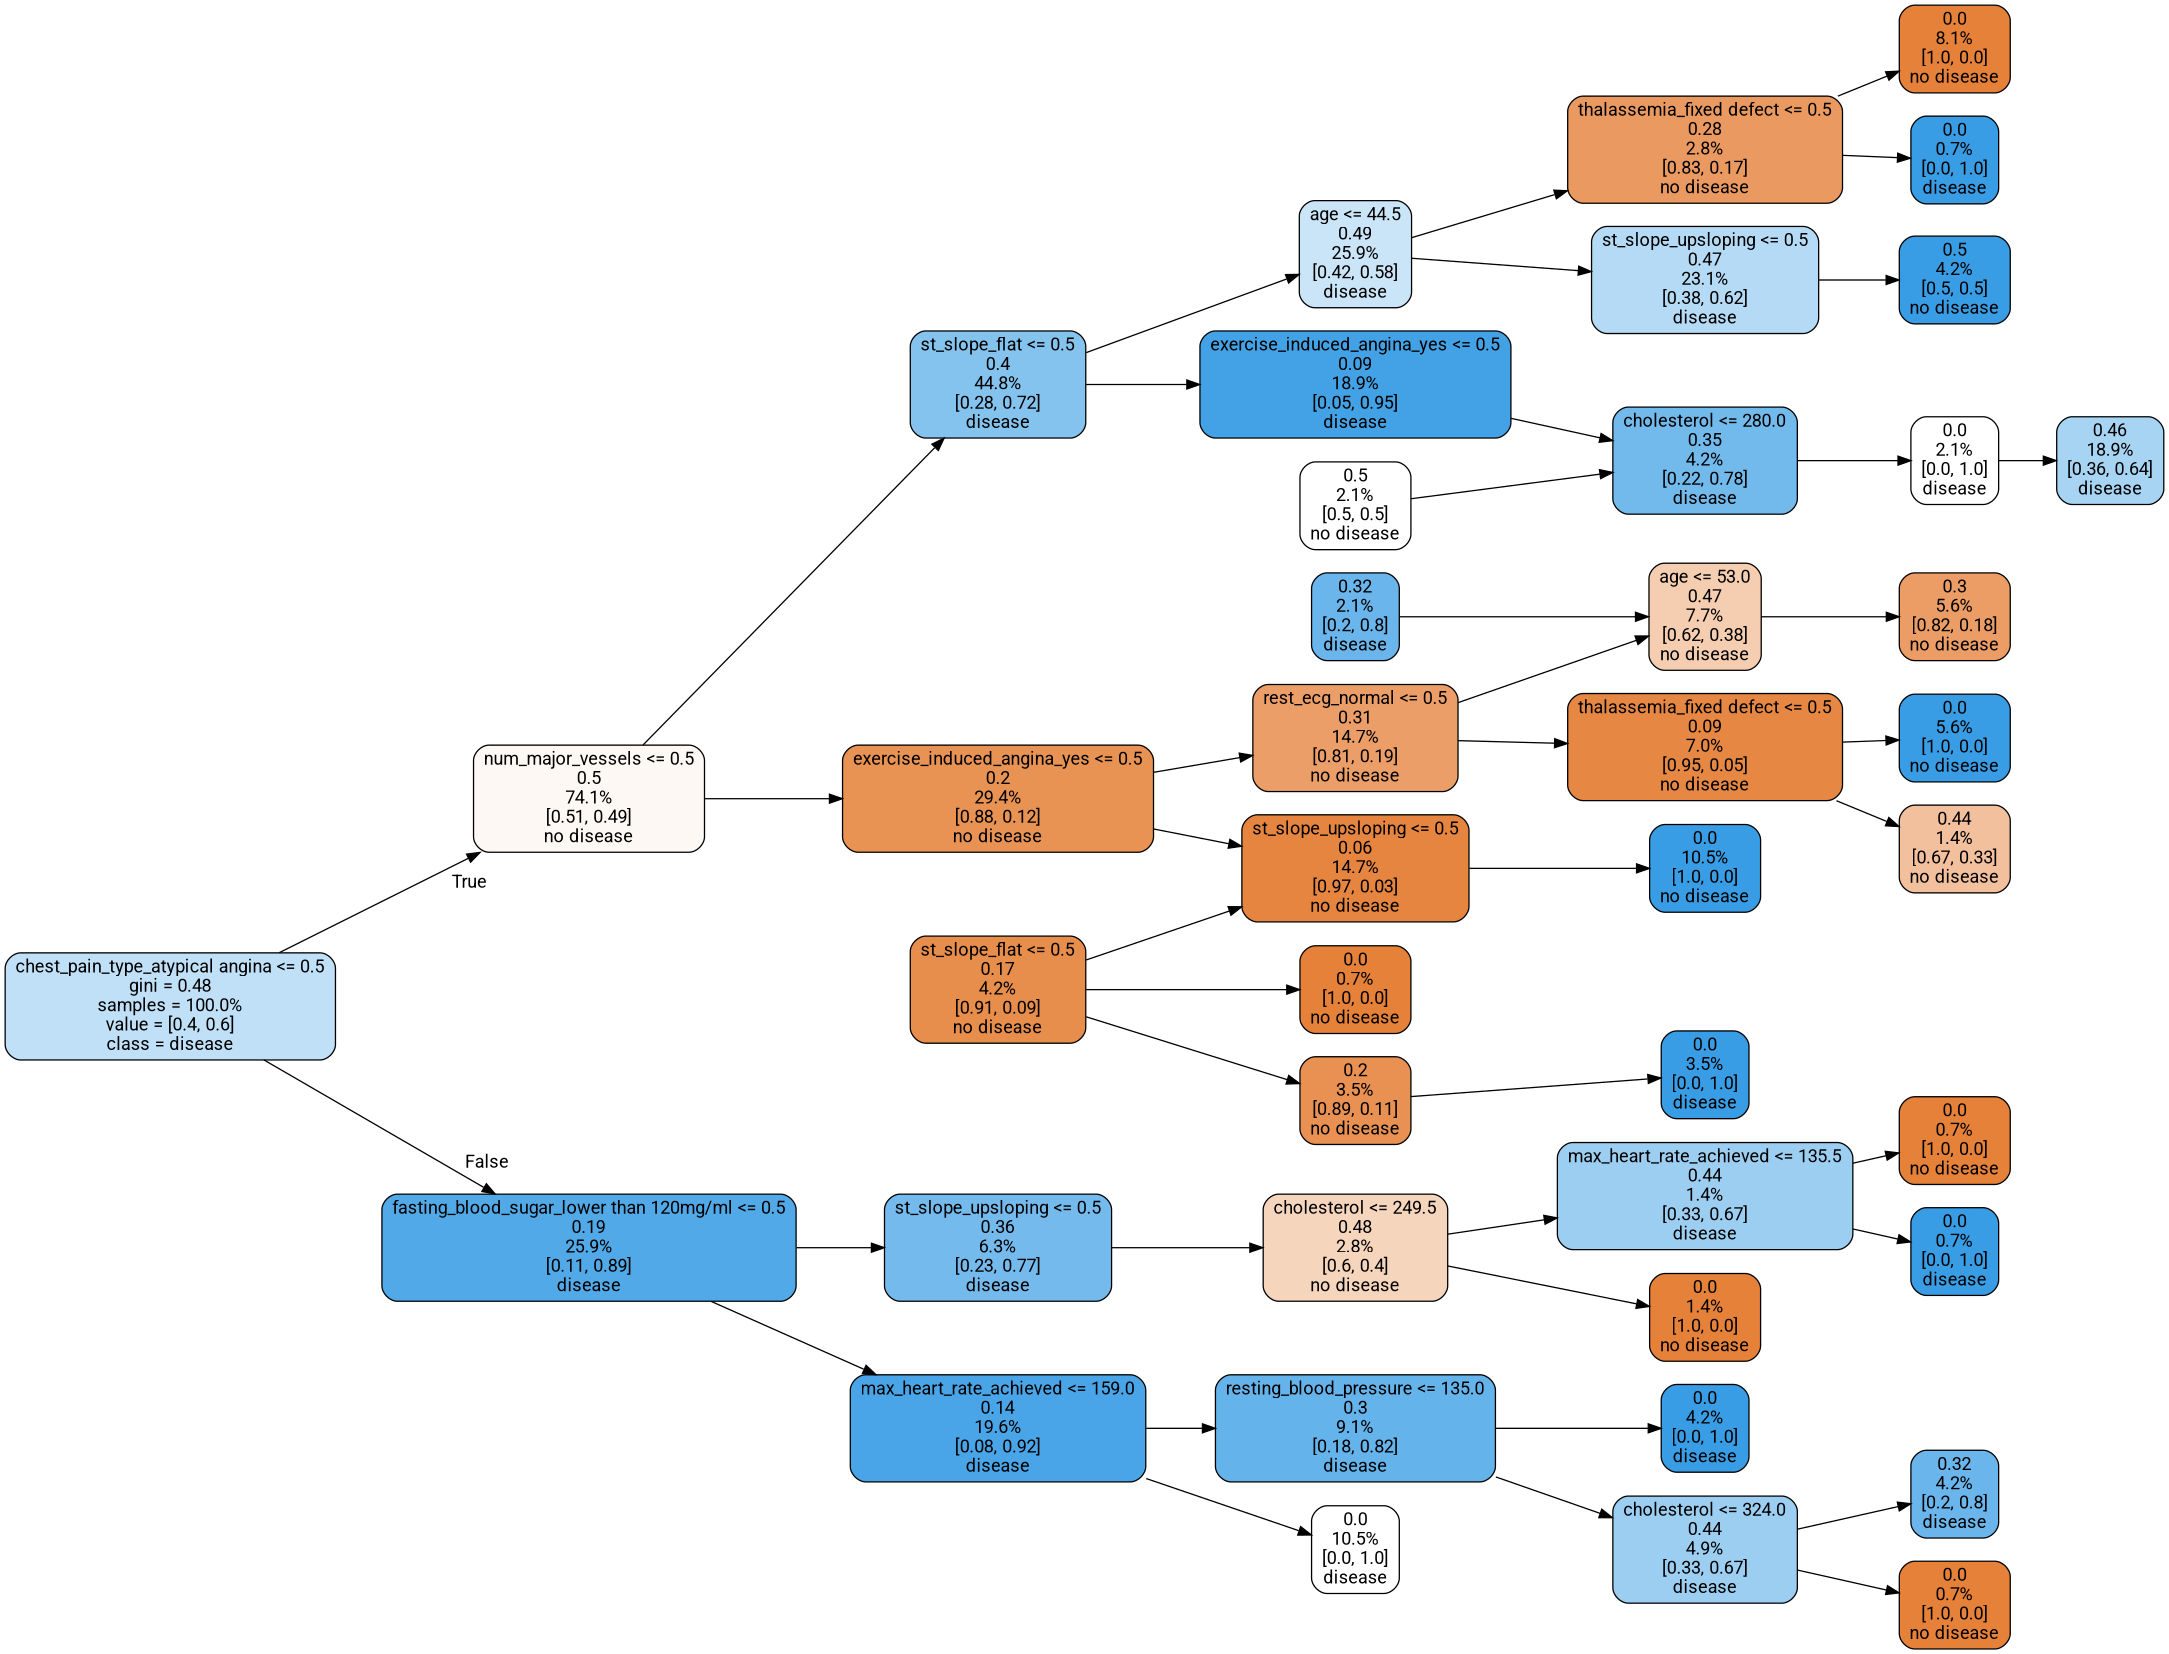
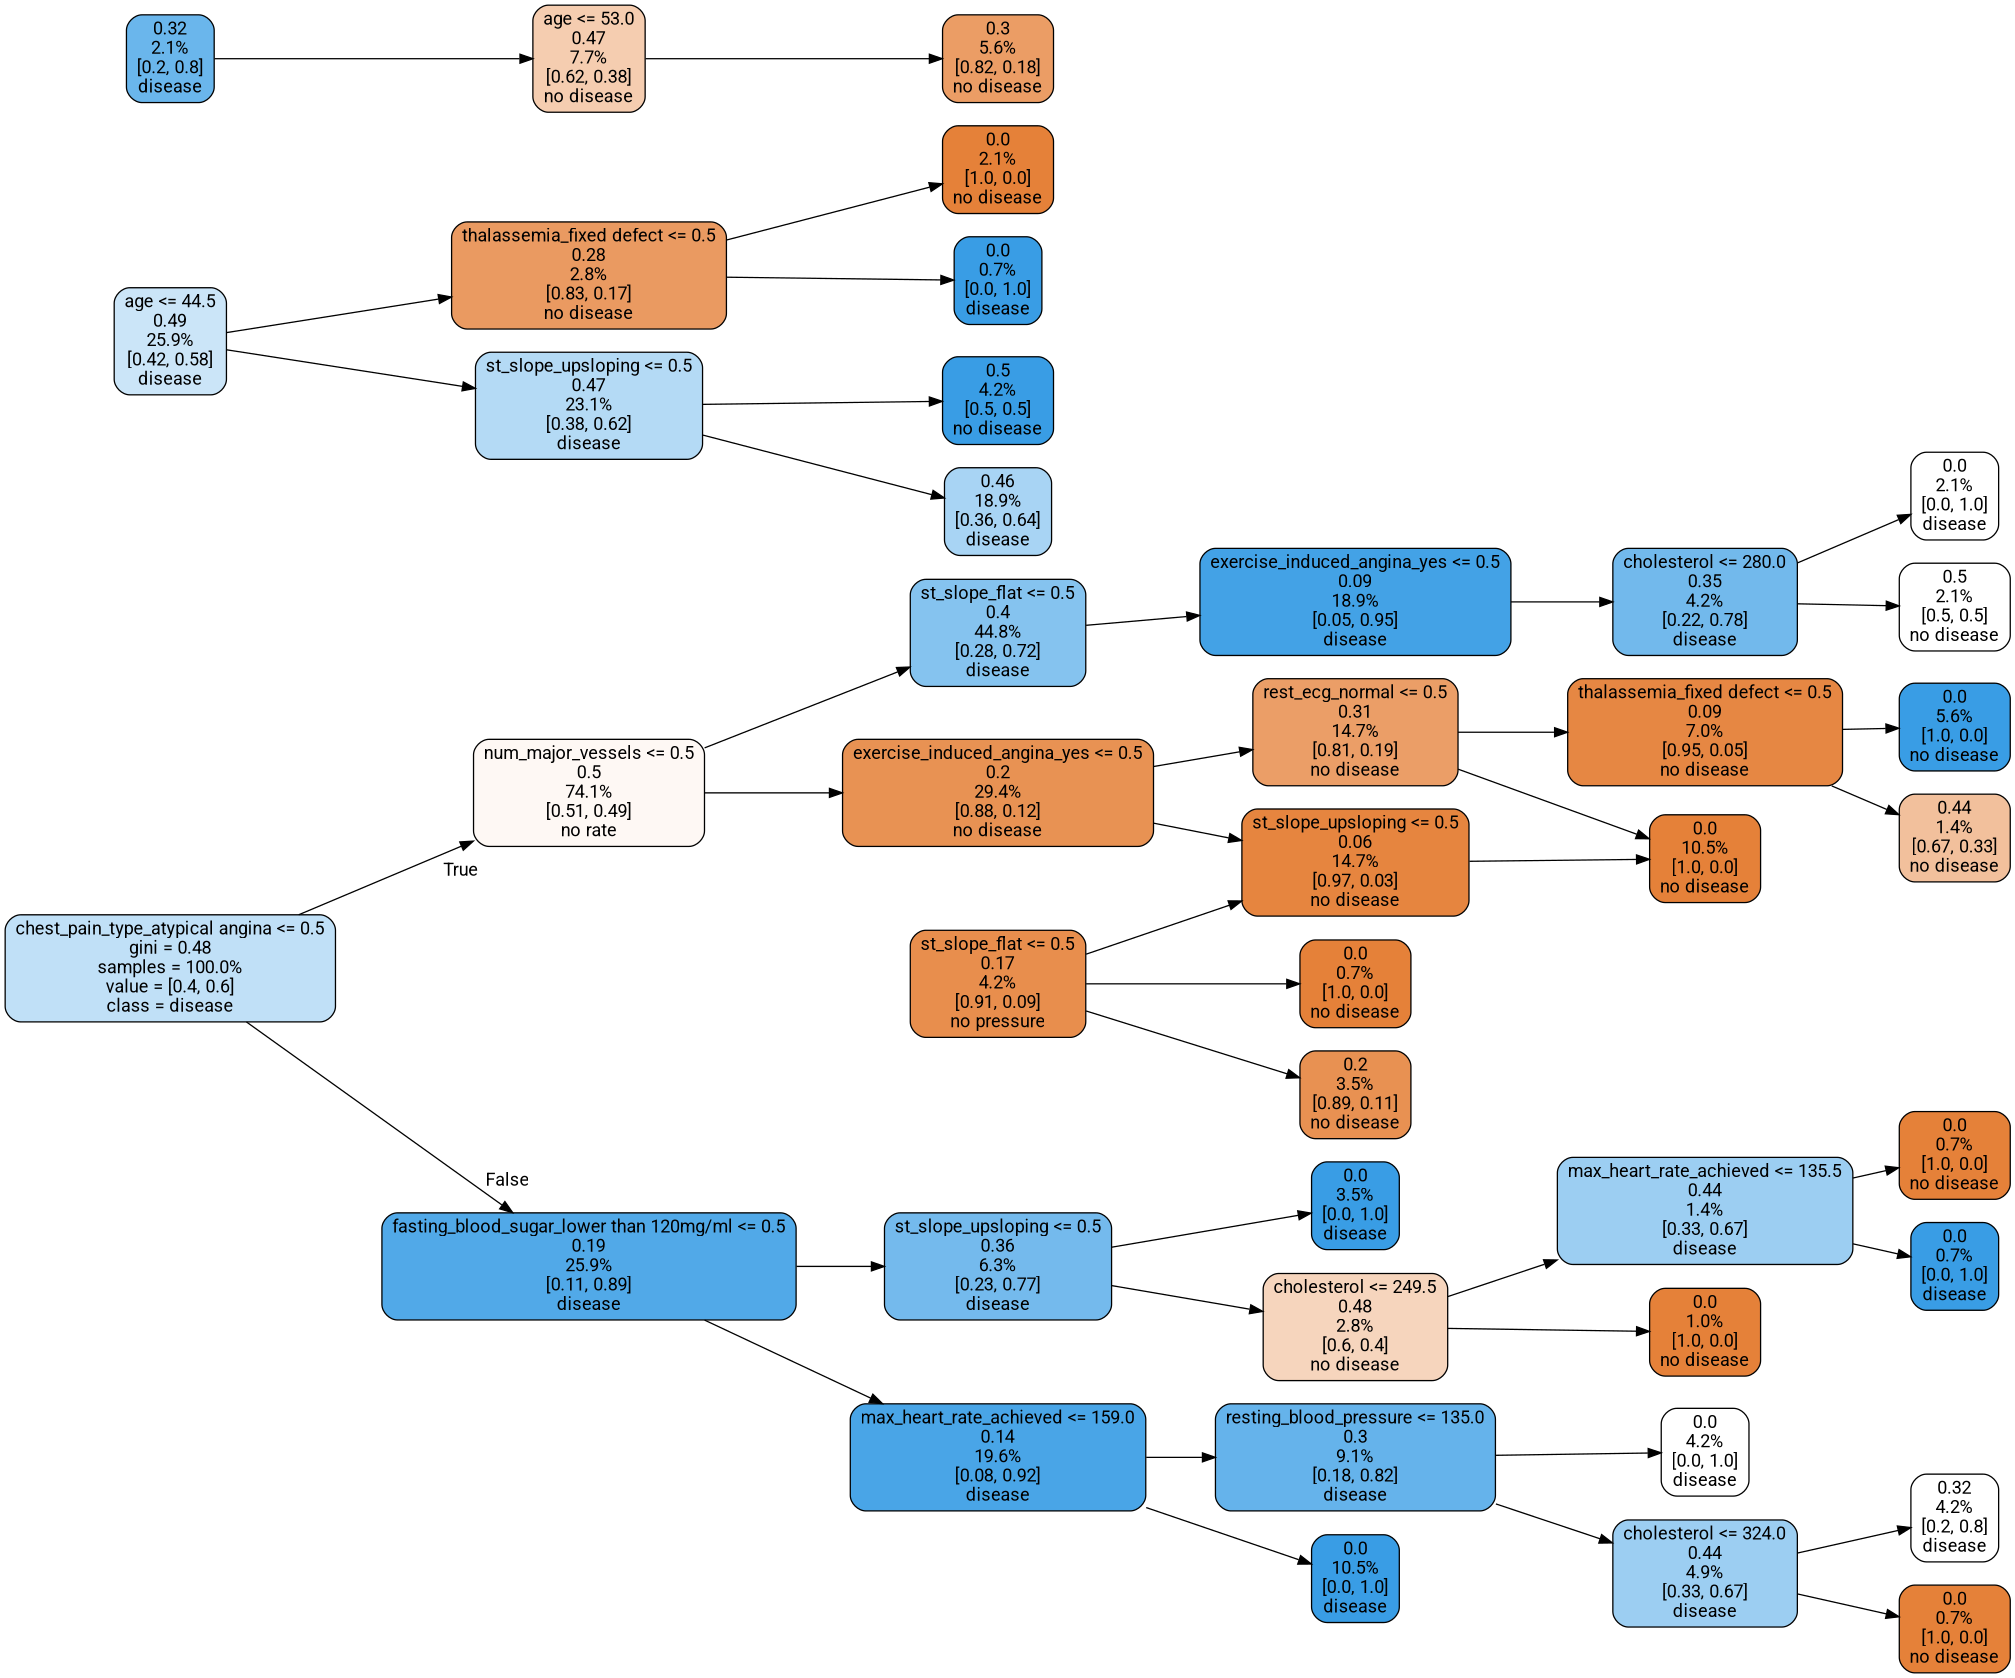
node "0.0 8.1% [1.0, 0.0] no disease": label "0.0 8.1% [1.0, 0.0] no disease" -> "0.0 2.1% [1.0, 0.0] no disease"
edge "st_slope_flat <= 0.5 0.4 44.8% [0.28, 0.72] disease" -> "age <= 44.5 0.49 25.9% [0.42, 0.58] disease": removed
edge "0.0 2.1% [0.0, 1.0] disease" -> "0.46 18.9% [0.36, 0.64] disease": now "st_slope_upsloping <= 0.5 0.47 23.1% [0.38, 0.62] disease" -> "0.46 18.9% [0.36, 0.64] disease"
edge "0.5 2.1% [0.5, 0.5] no disease" -> "cholesterol <= 280.0 0.35 4.2% [0.22, 0.78] disease": reversed
edge "rest_ecg_normal <= 0.5 0.31 14.7% [0.81, 0.19] no disease" -> "age <= 53.0 0.47 7.7% [0.62, 0.38] no disease": now "rest_ecg_normal <= 0.5 0.31 14.7% [0.81, 0.19] no disease" -> "0.0 10.5% [1.0, 0.0] no disease"
node "num_major_vessels <= 0.5 0.5 74.1% [0.51, 0.49] no disease": label "num_major_vessels <= 0.5 0.5 74.1% [0.51, 0.49] no disease" -> "num_major_vessels <= 0.5 0.5 74.1% [0.51, 0.49] no rate"
node "0.0 10.5% [1.0, 0.0] no disease": fillcolor #399de5 -> #e58139
node "st_slope_flat <= 0.5 0.17 4.2% [0.91, 0.09] no disease": label "st_slope_flat <= 0.5 0.17 4.2% [0.91, 0.09] no disease" -> "st_slope_flat <= 0.5 0.17 4.2% [0.91, 0.09] no pressure"
edge "0.2 3.5% [0.89, 0.11] no disease" -> "0.0 3.5% [0.0, 1.0] disease": now "st_slope_upsloping <= 0.5 0.36 6.3% [0.23, 0.77] disease" -> "0.0 3.5% [0.0, 1.0] disease"
node "0.0 1.4% [1.0, 0.0] no disease": label "0.0 1.4% [1.0, 0.0] no disease" -> "0.0 1.0% [1.0, 0.0] no disease"
node "0.0 4.2% [0.0, 1.0] disease": fillcolor #399de5 -> #ffffff
node "0.32 4.2% [0.2, 0.8] disease": fillcolor #6ab6ec -> #ffffff
node "0.0 10.5% [0.0, 1.0] disease": fillcolor #ffffff -> #399de5
